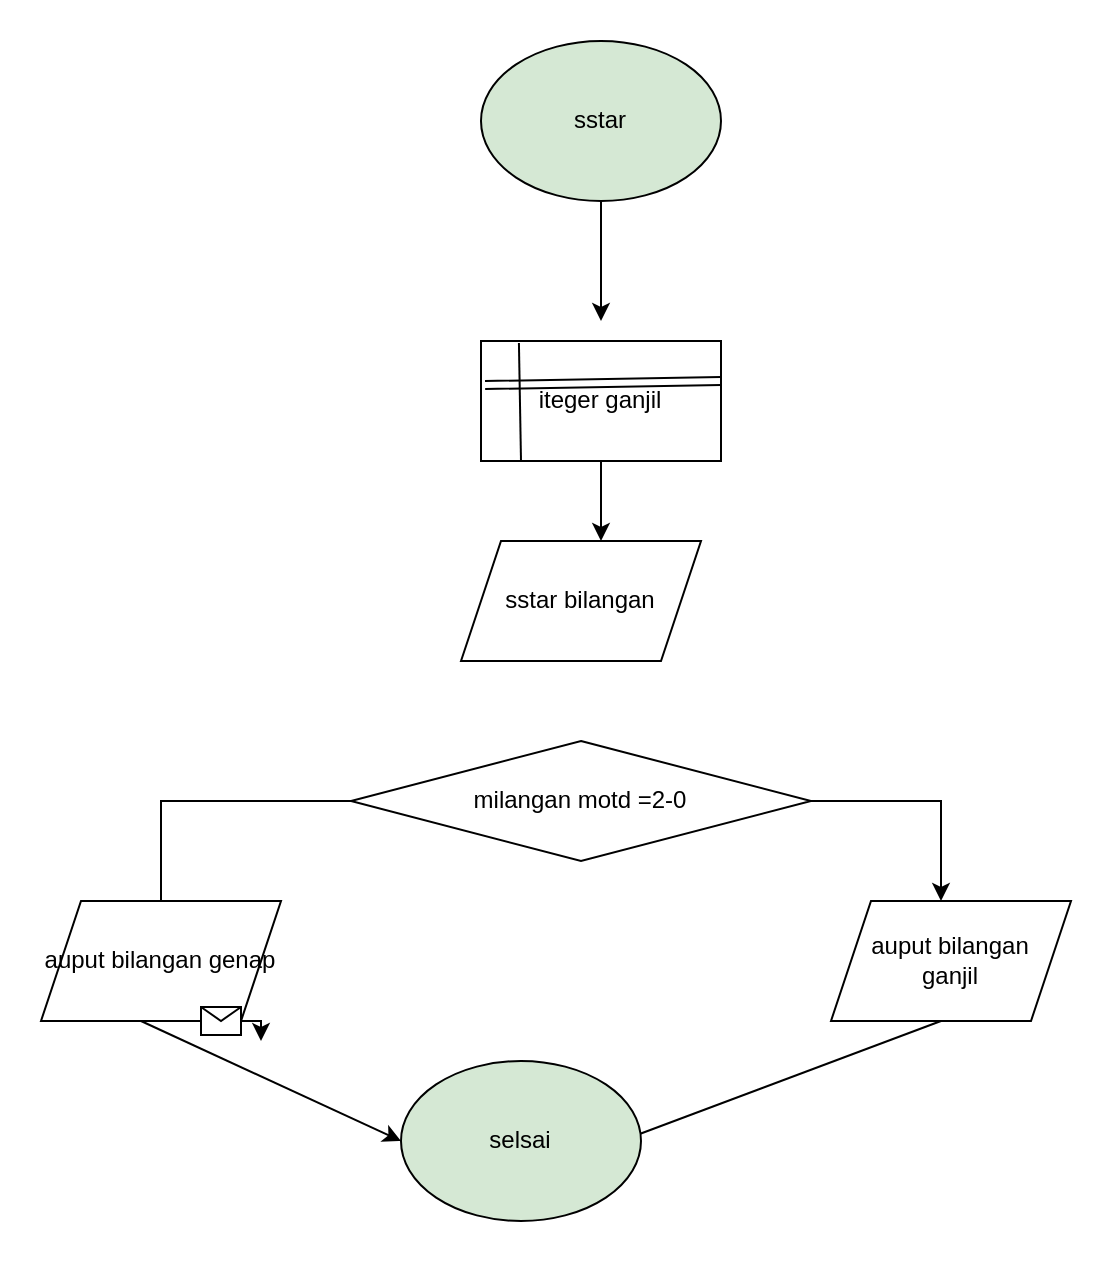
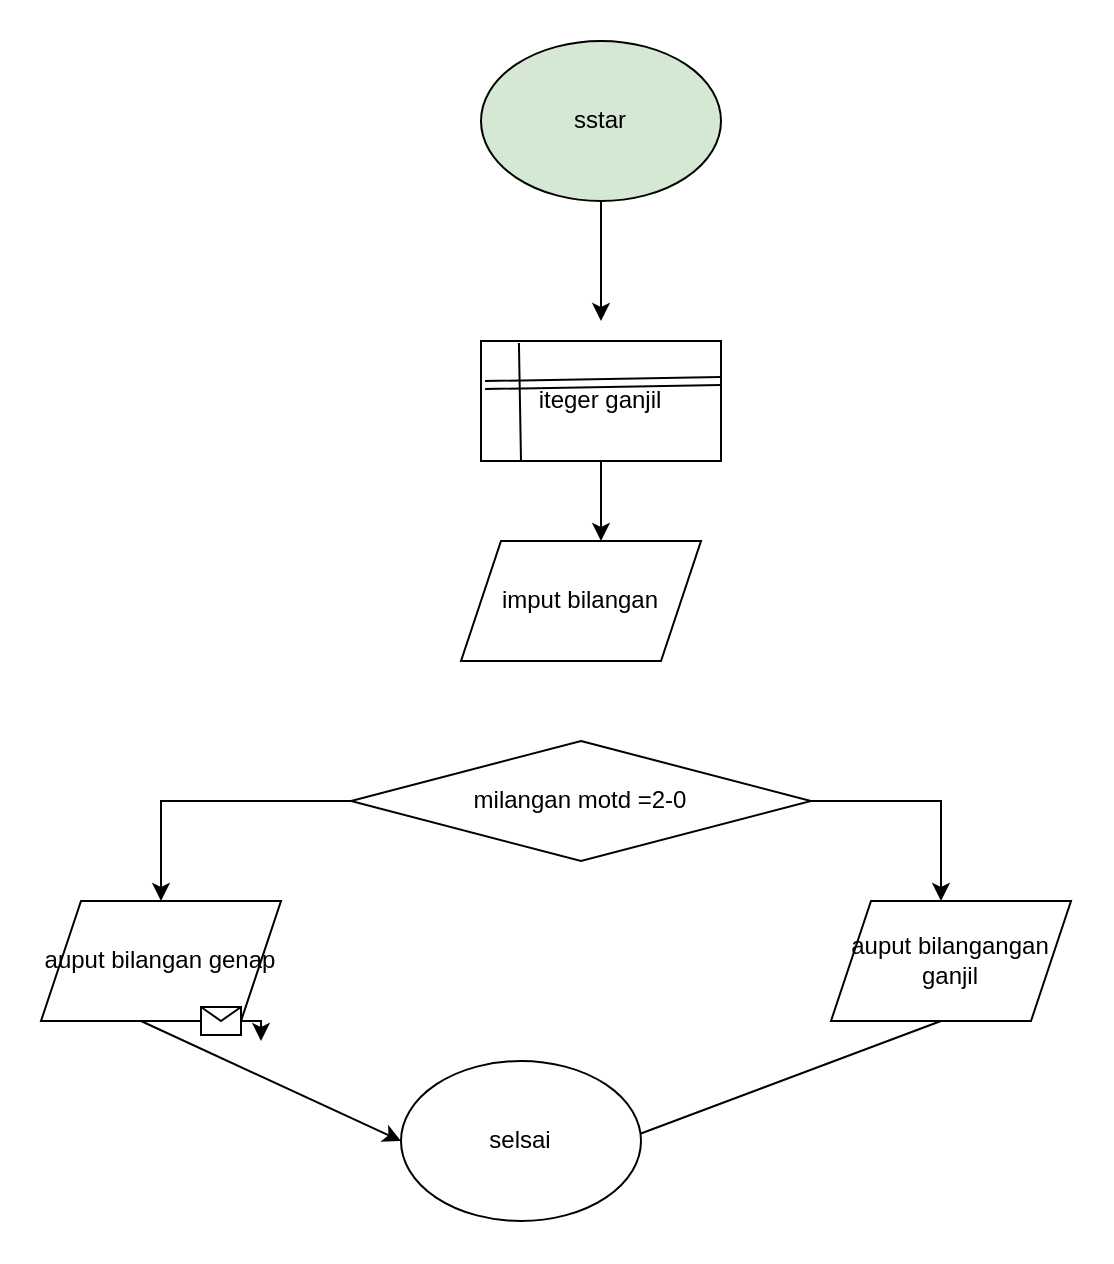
node "sstar bilangan": label "sstar bilangan" -> "imput bilangan"
edge "milangan motd =2-0" -- "auput bilangan genap": arrowhead none -> classic
node "auput bilangan ganjil": label "auput bilangan ganjil" -> "auput bilangangan ganjil"
node "selsai": fillcolor #d5e8d4 -> #ffffff
